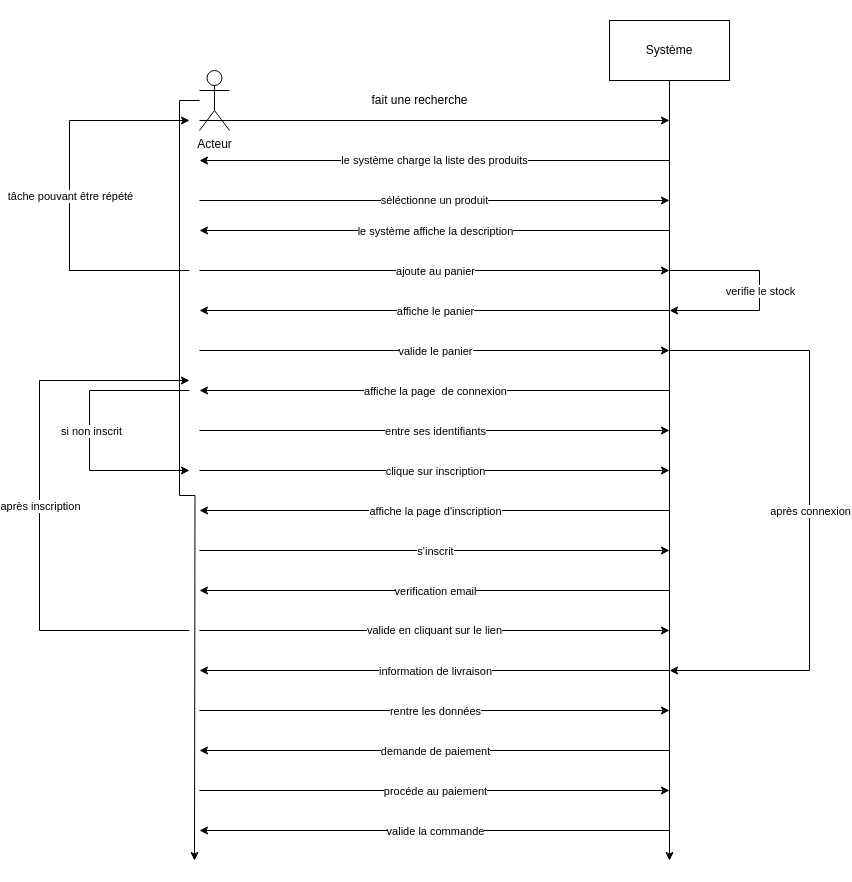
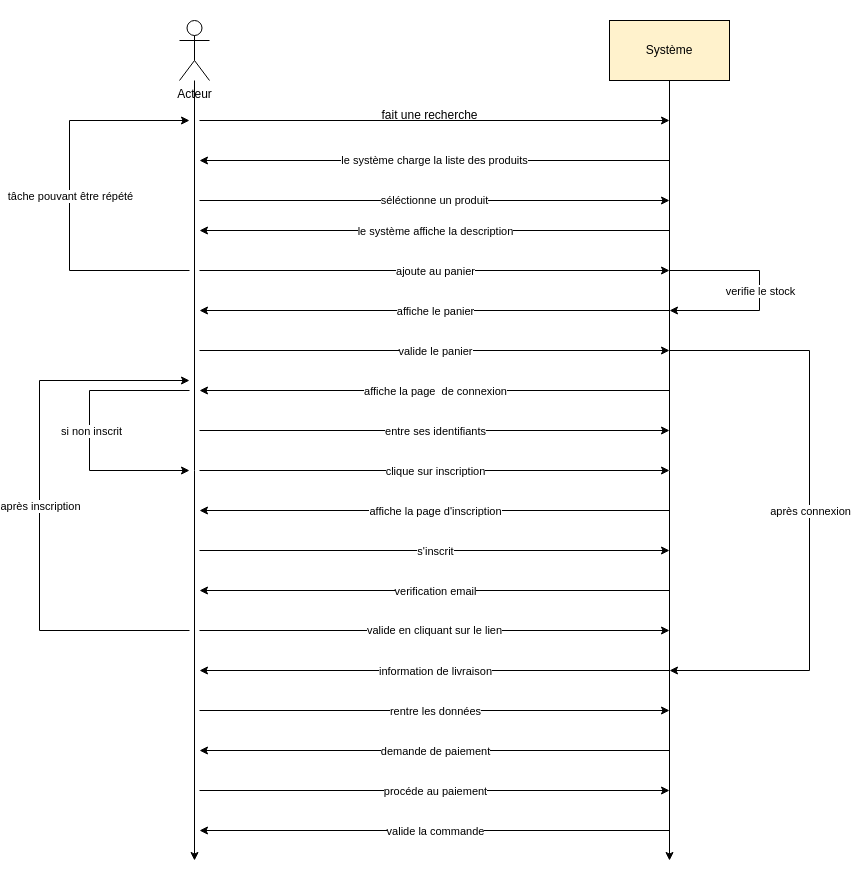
node "Système": fillcolor #ffffff -> #fff2cc
node "Acteur": moved (215, 101) -> (195, 51)
node "fait une recherche": moved (420, 101) -> (430, 116)
